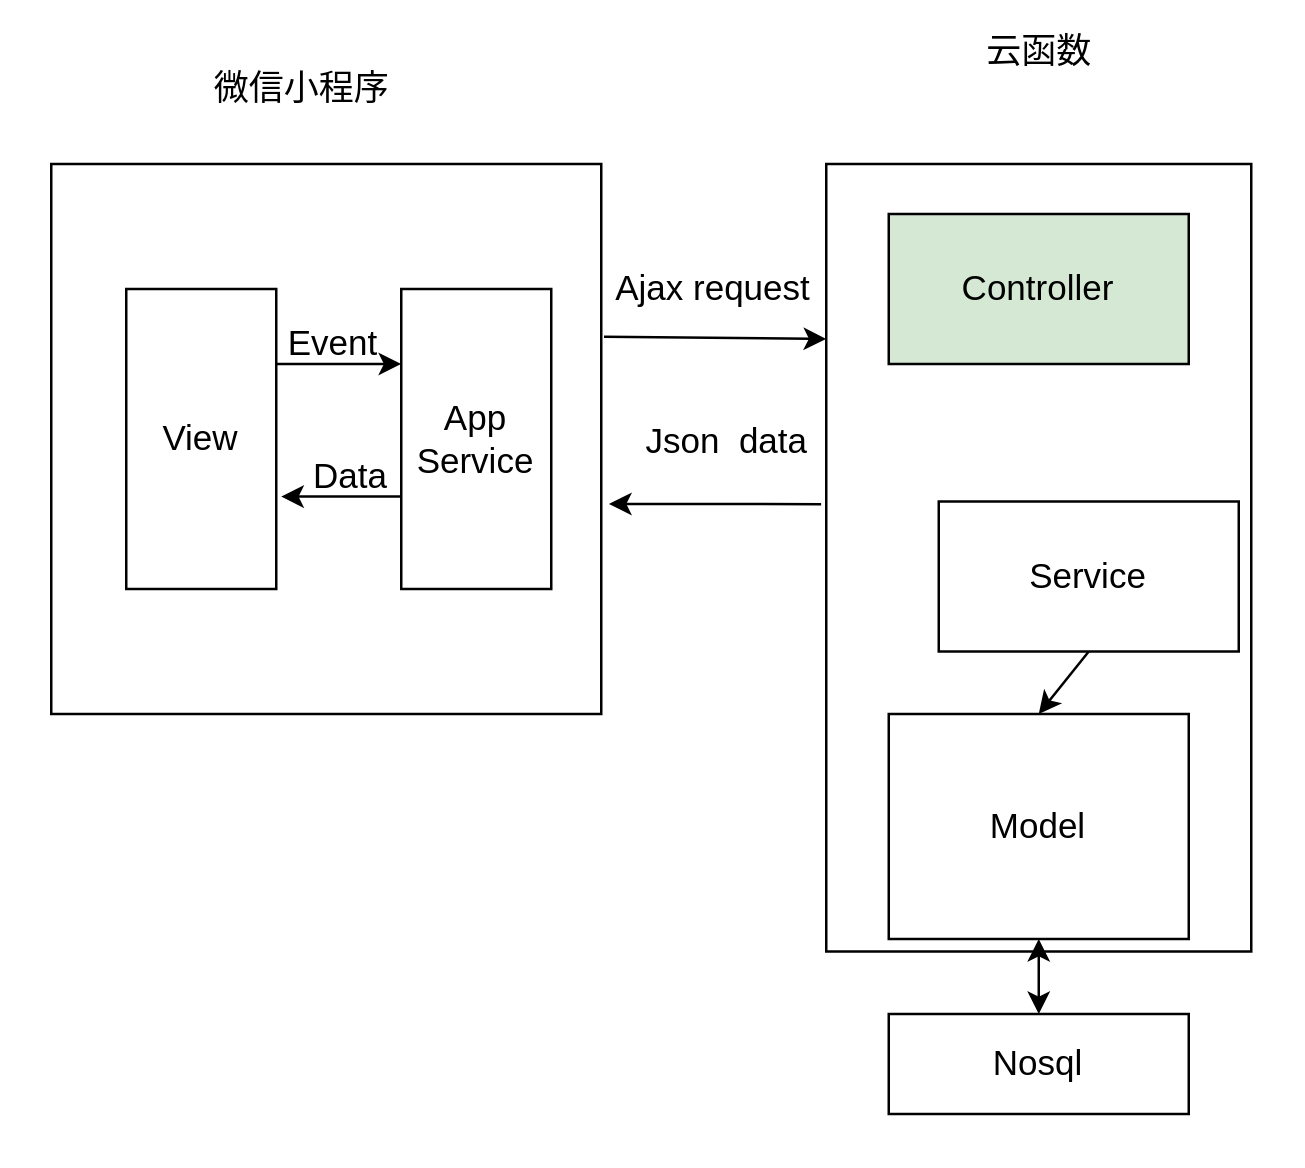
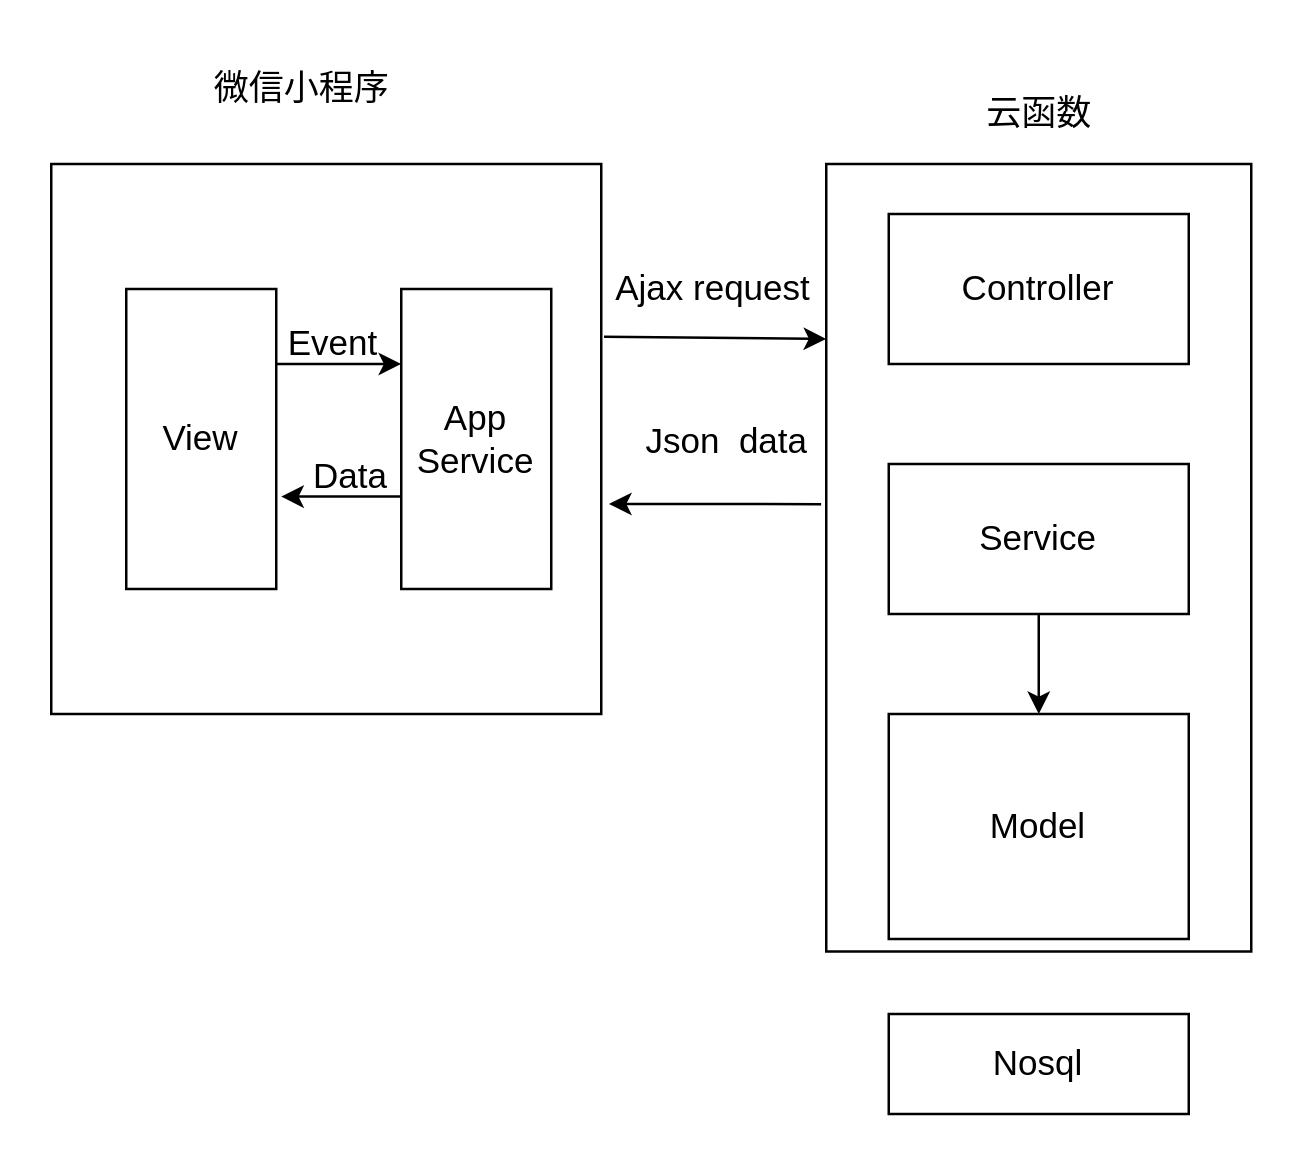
node "云函数": moved (1039, 51) -> (1039, 114)
node "Controller": fillcolor #d5e8d4 -> #ffffff
node "Service": moved (1089, 576) -> (1039, 539)
edge "Model" -- "Nosql": removed
